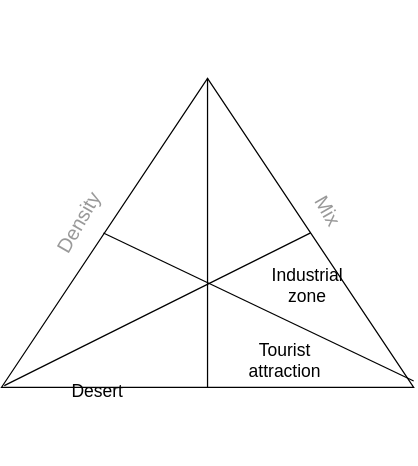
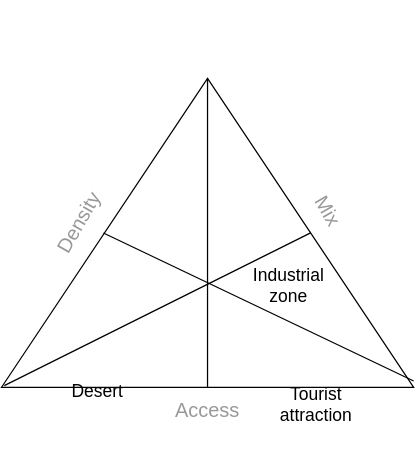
node "Industrial zone": moved (307, 286) -> (289, 286)
node "Tourist attraction": moved (284, 361) -> (316, 404)
node "Access": added
